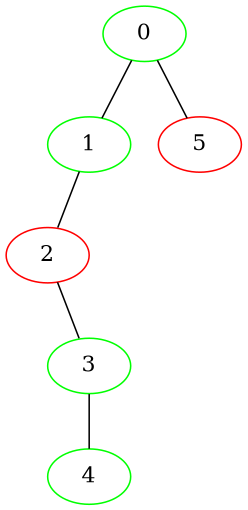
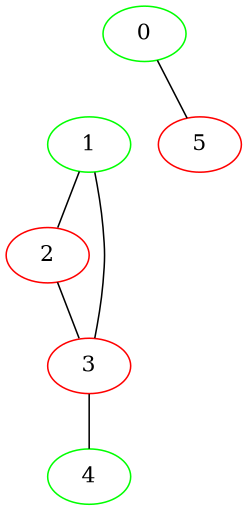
edge "0" -- "1": now "3" -- "1"
node "3": color green -> red
